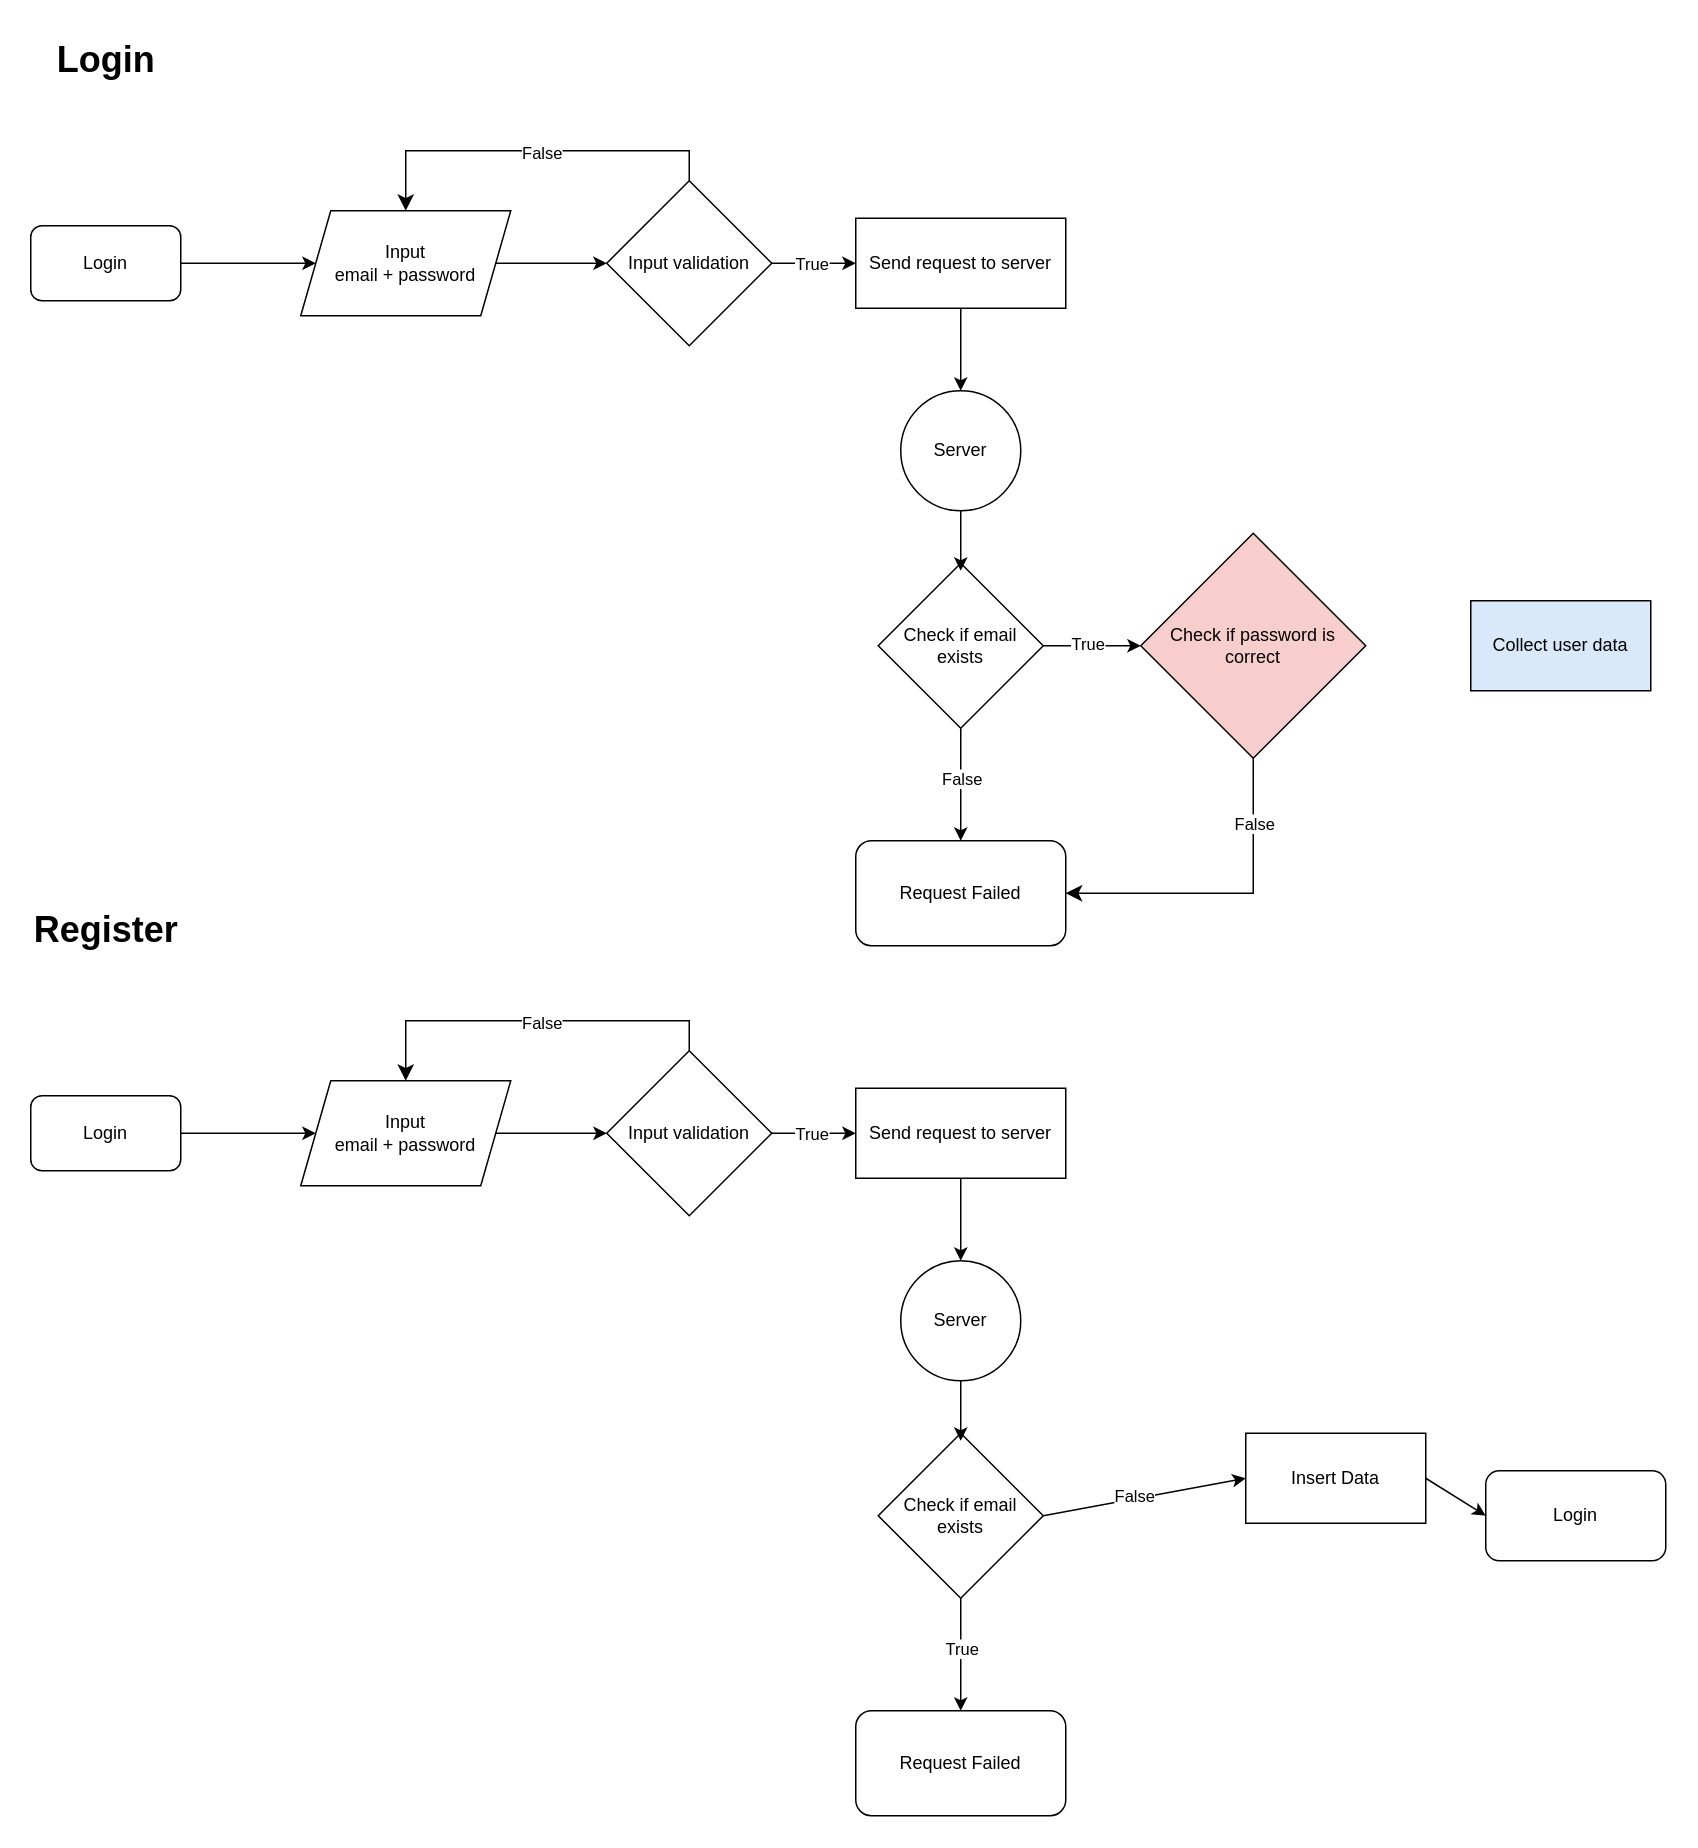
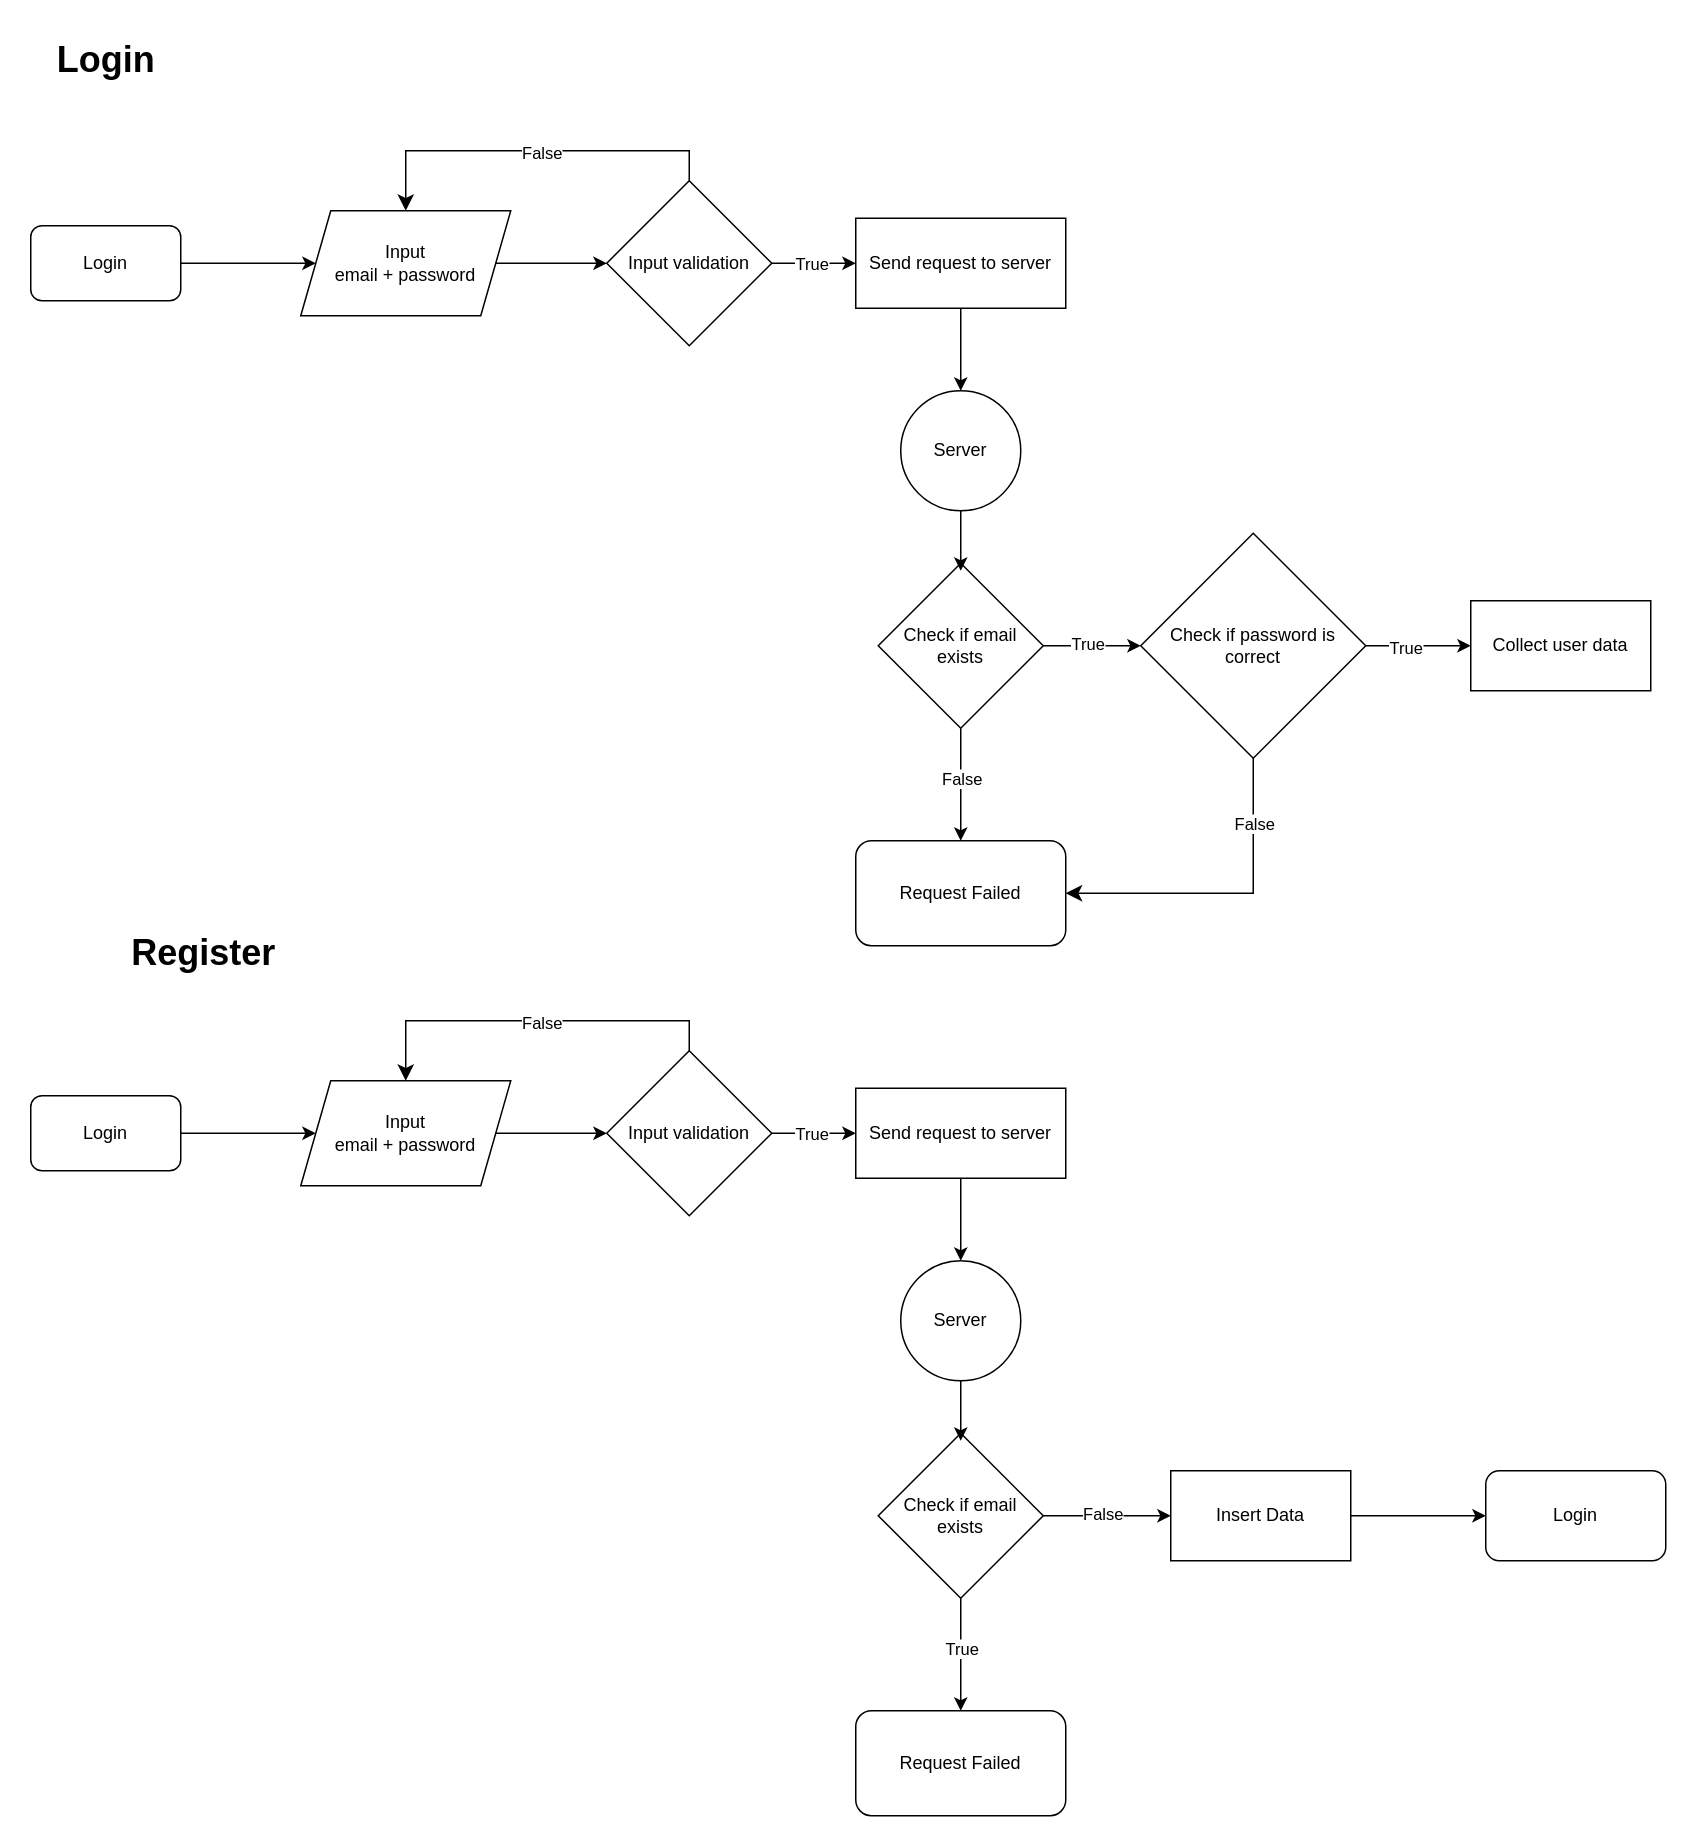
node "Check if password is correct": fillcolor #f8cecc -> #ffffff
edge "Check if password is correct" -> "Collect user data": added, label "True"
node "Collect user data": fillcolor #dae8fc -> #ffffff
node "Register": moved (106, 931) -> (203, 953)
node "Insert Data": moved (1336, 1478) -> (1261, 1516)
